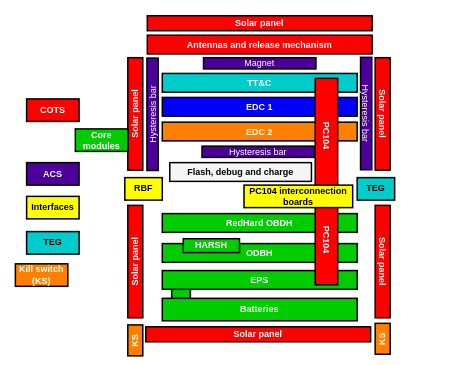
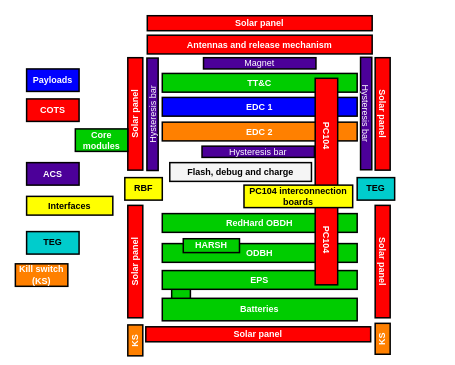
node "Payloads": added
node "TT&C": fillcolor #00cccc -> #00cc00
node "Interfaces": size 53x23 -> 86x19
